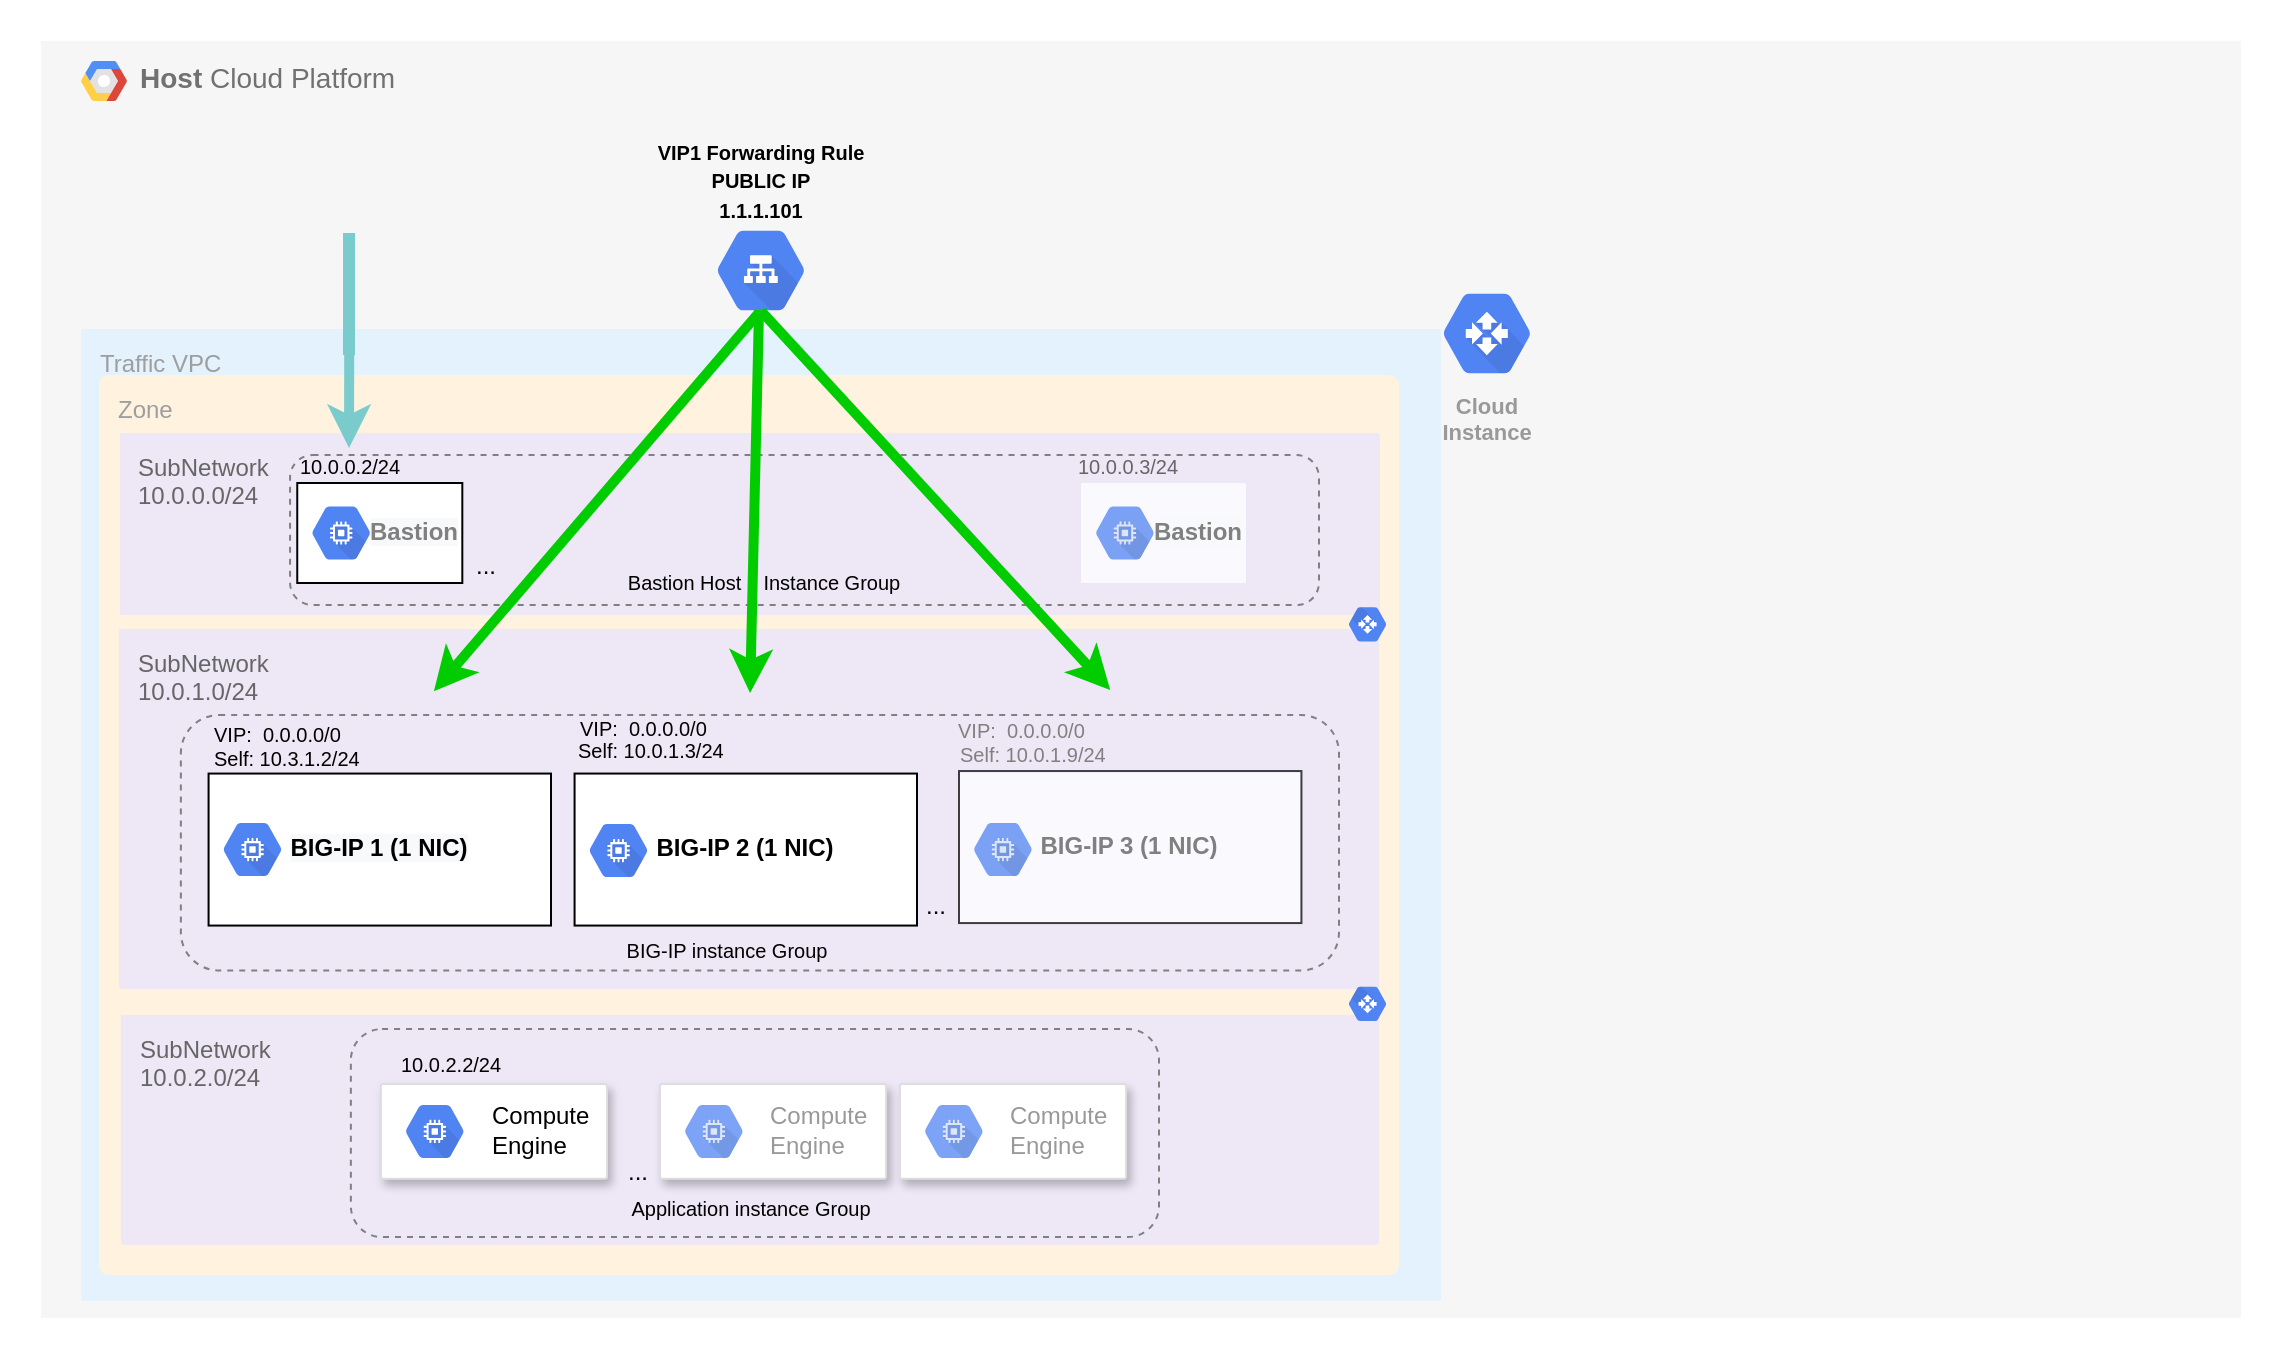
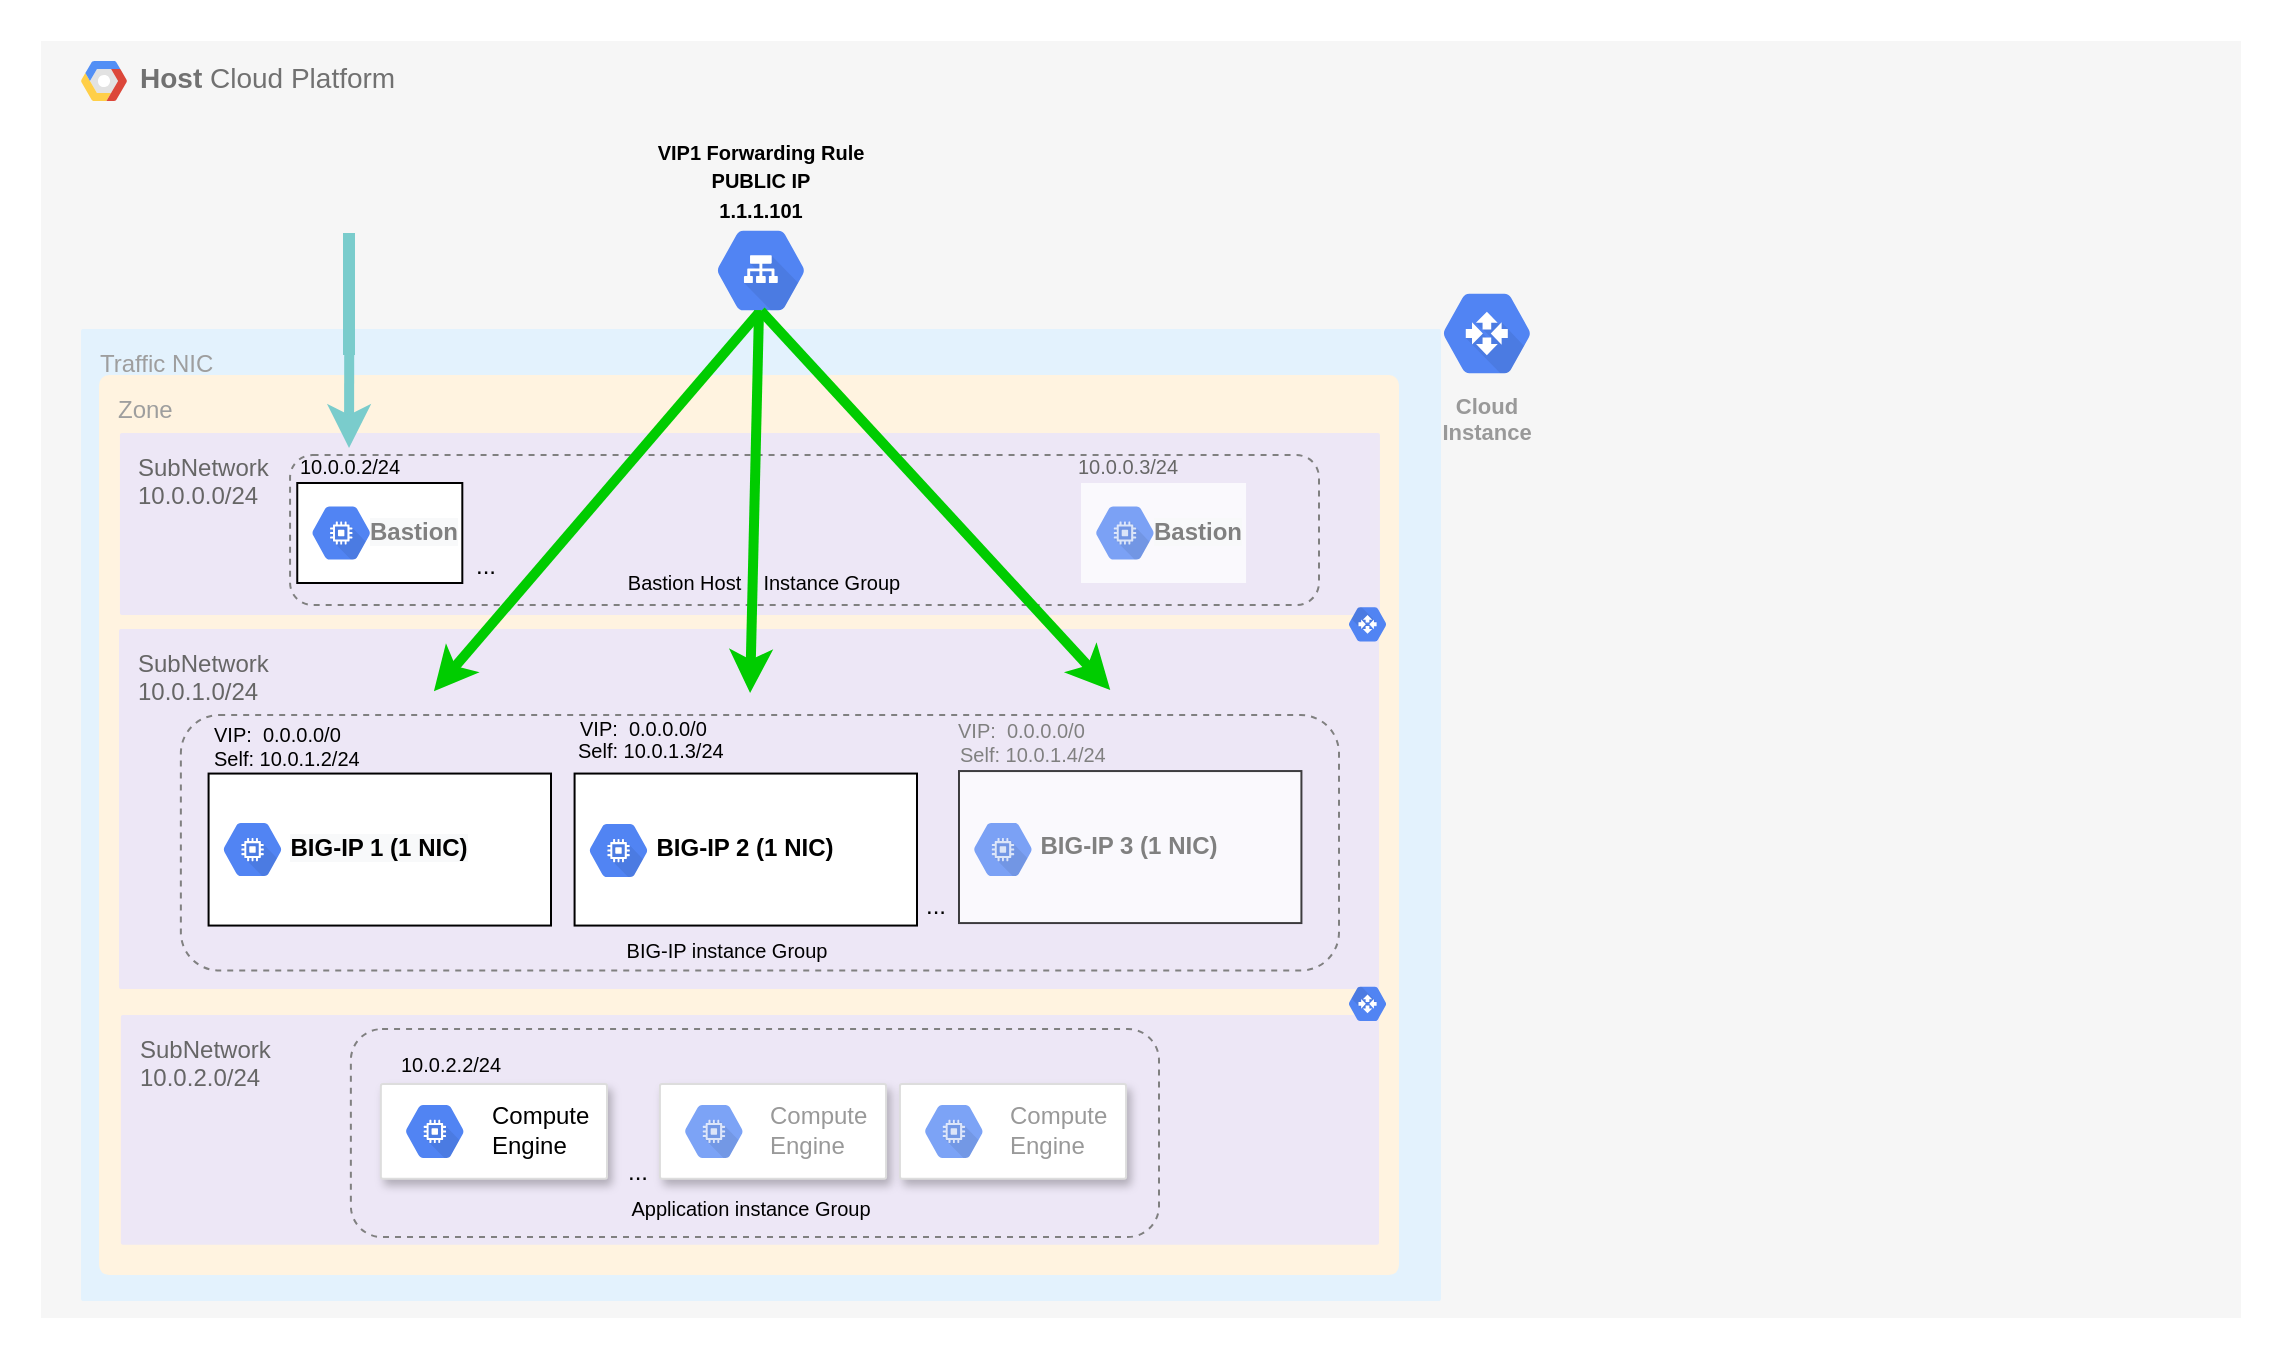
node "Traffic VPC": label "Traffic VPC" -> "Traffic NIC"
node "Self: 10.0.1.9/24": label "Self: 10.0.1.9/24" -> "Self: 10.0.1.4/24"
node "Self: 10.3.1.2/24": label "Self: 10.3.1.2/24" -> "Self: 10.0.1.2/24"
